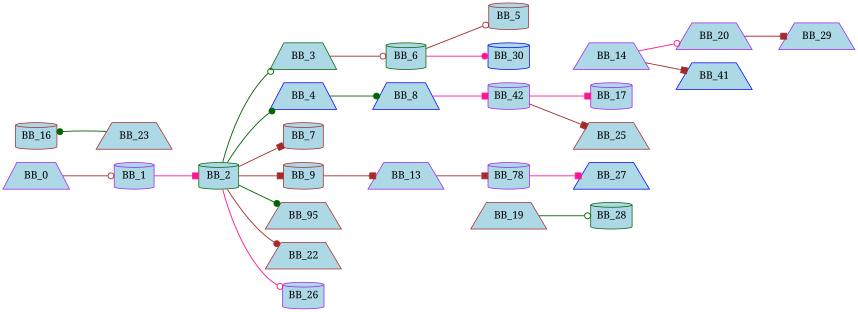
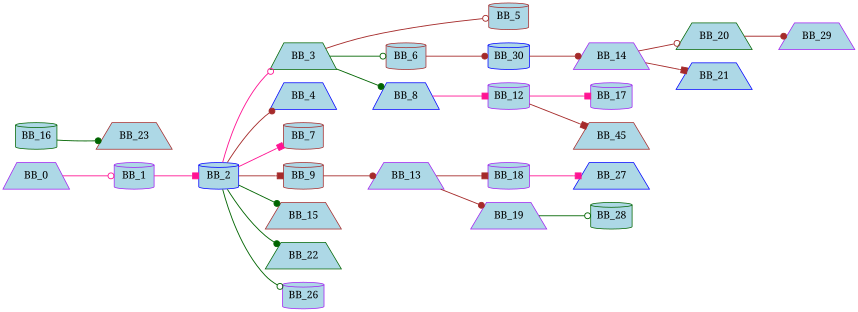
node "BB_20": color purple -> darkgreen
edge "BB_20" -> "BB_29": arrowhead box -> dot
edge "BB_6" -> "BB_5": now "BB_3" -> "BB_5"
edge "BB_14" -> "BB_20": color deeppink -> brown
edge "BB_3" -> "BB_6": color brown -> darkgreen
node "BB_6": color darkgreen -> brown
edge "BB_6" -> "BB_30": color deeppink -> brown
edge "BB_30" -> "BB_14": added
node "BB_41": label "BB_41" -> "BB_21"
edge "BB_4" -> "BB_8": now "BB_3" -> "BB_8"
node "BB_42": label "BB_42" -> "BB_12"
edge "BB_2" -> "BB_3": color darkgreen -> deeppink
edge "BB_23" -> "BB_16": reversed
node "BB_16": color brown -> darkgreen
edge "BB_2" -> "BB_4": color darkgreen -> brown
node "BB_25": label "BB_25" -> "BB_45"
edge "BB_2" -> "BB_7": color brown -> deeppink
edge "BB_0" -> "BB_1": color brown -> deeppink
node "BB_2": color darkgreen -> blue
edge "BB_9" -> "BB_13": arrowhead box -> dot
node "BB_78": label "BB_78" -> "BB_18"
edge "BB_13" -> "BB_19": added
node "BB_95": label "BB_95" -> "BB_15"
node "BB_19": color brown -> purple
edge "BB_2" -> "BB_22": color brown -> darkgreen
edge "BB_2" -> "BB_26": color deeppink -> darkgreen
node "BB_22": color brown -> darkgreen
